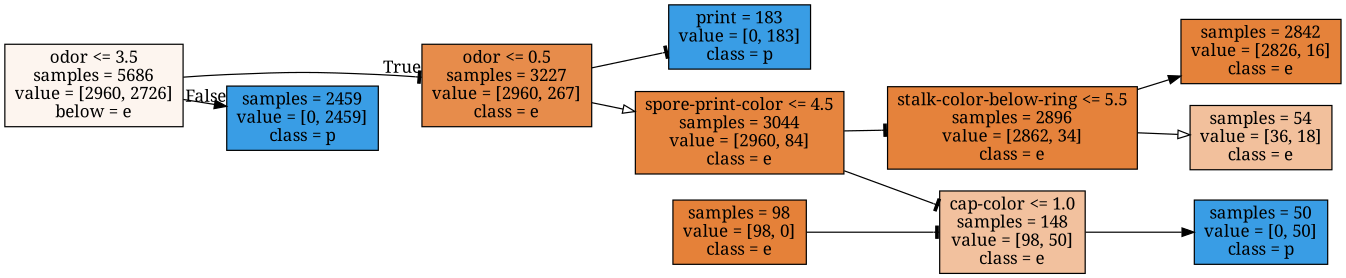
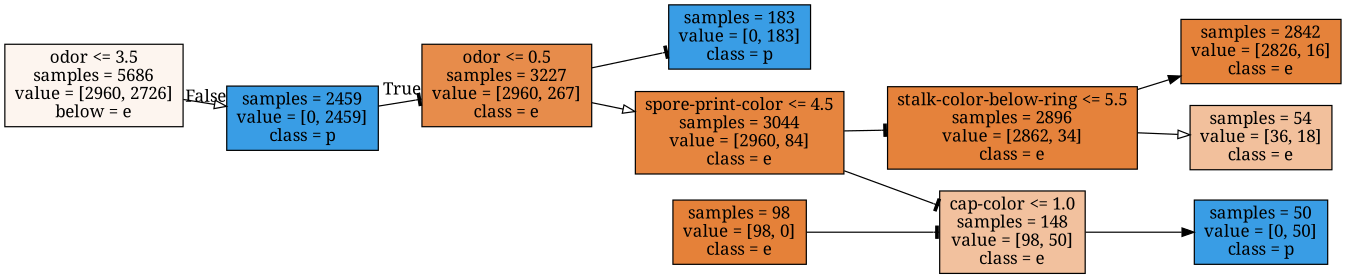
node "print = 183 value = [0, 183] class = p": label "print = 183 value = [0, 183] class = p" -> "samples = 183 value = [0, 183] class = p"
edge "odor <= 3.5 samples = 5686 value = [2960, 2726] below = e" -> "odor <= 0.5 samples = 3227 value = [2960, 267] class = e": now "samples = 2459 value = [0, 2459] class = p" -> "odor <= 0.5 samples = 3227 value = [2960, 267] class = e"
edge "odor <= 3.5 samples = 5686 value = [2960, 2726] below = e" -> "samples = 2459 value = [0, 2459] class = p": arrowhead normal -> onormal
